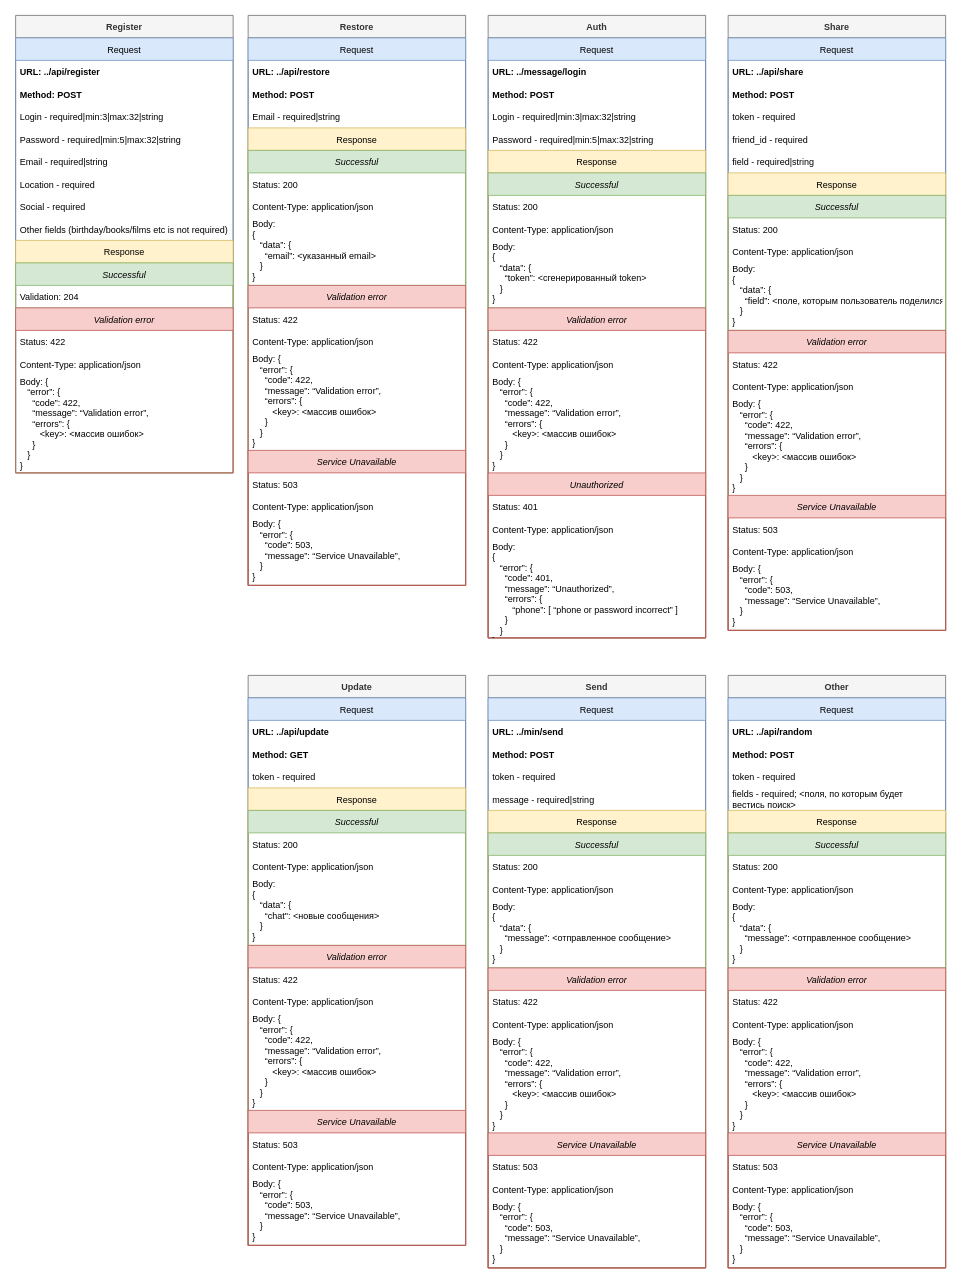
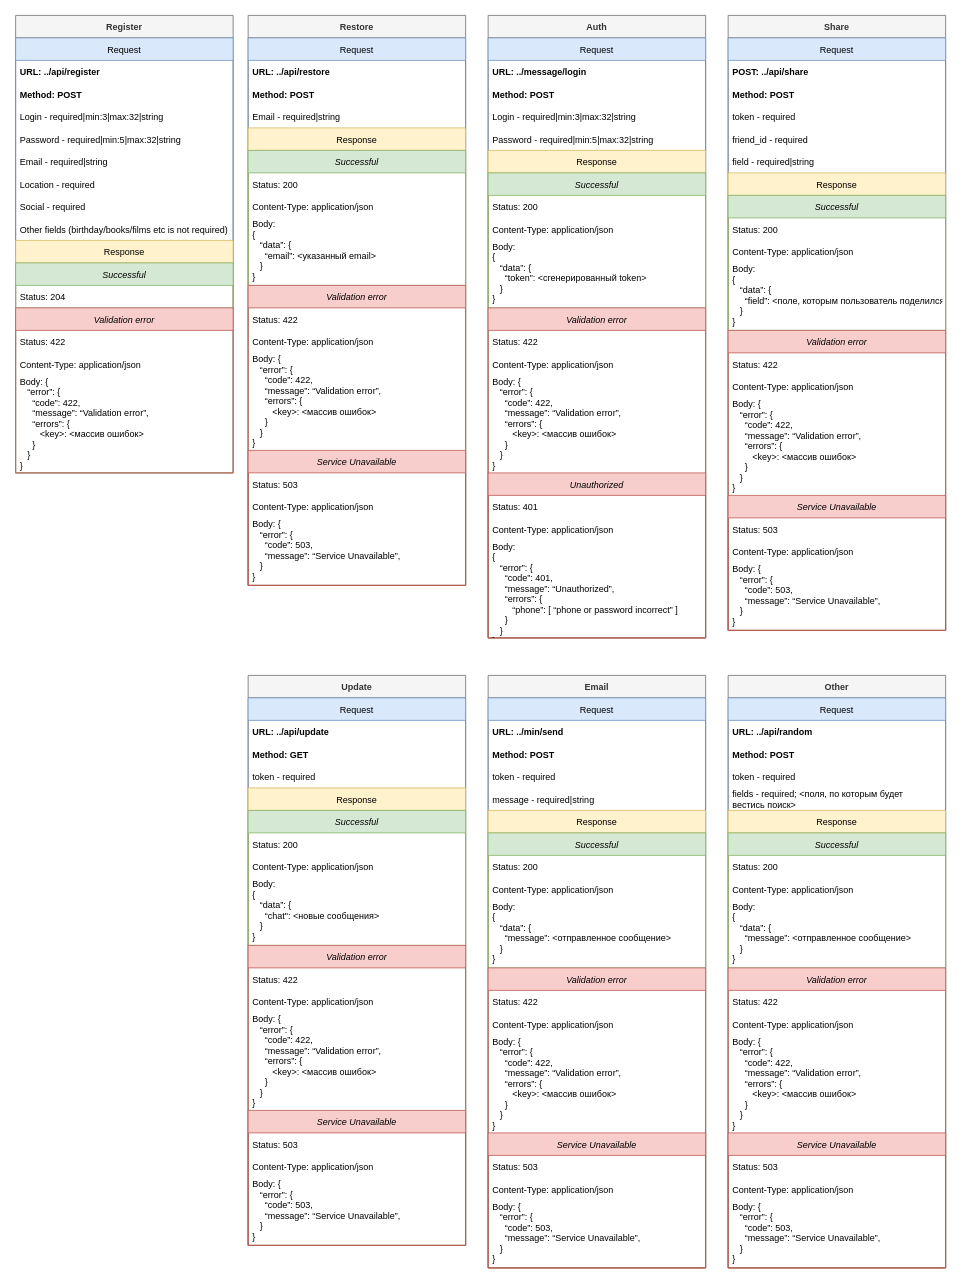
node "URL: ../api/share": label "URL: ../api/share" -> "POST: ../api/share"
node "Validation: 204": label "Validation: 204" -> "Status: 204"
node "Send": label "Send" -> "Email"
